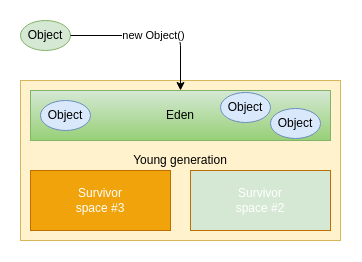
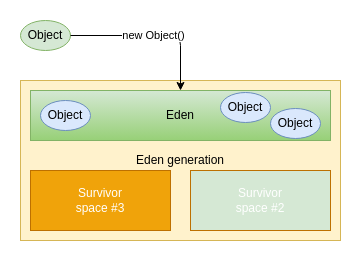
node "Young generation": label "Young generation" -> "Eden generation"
